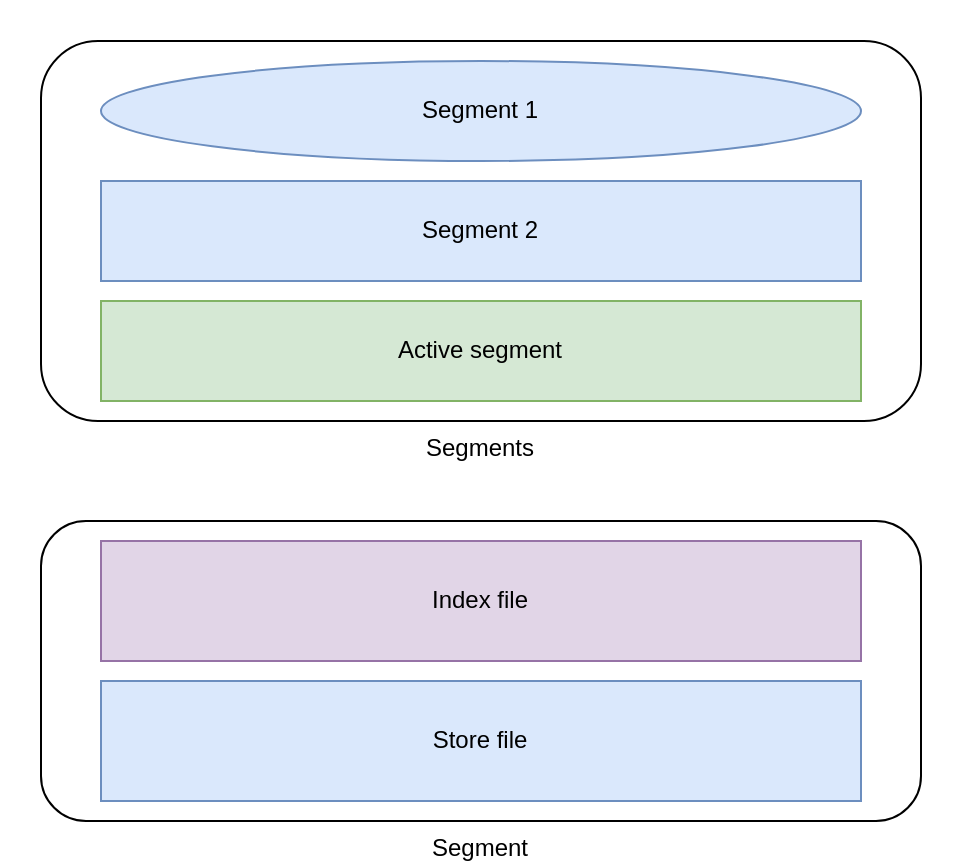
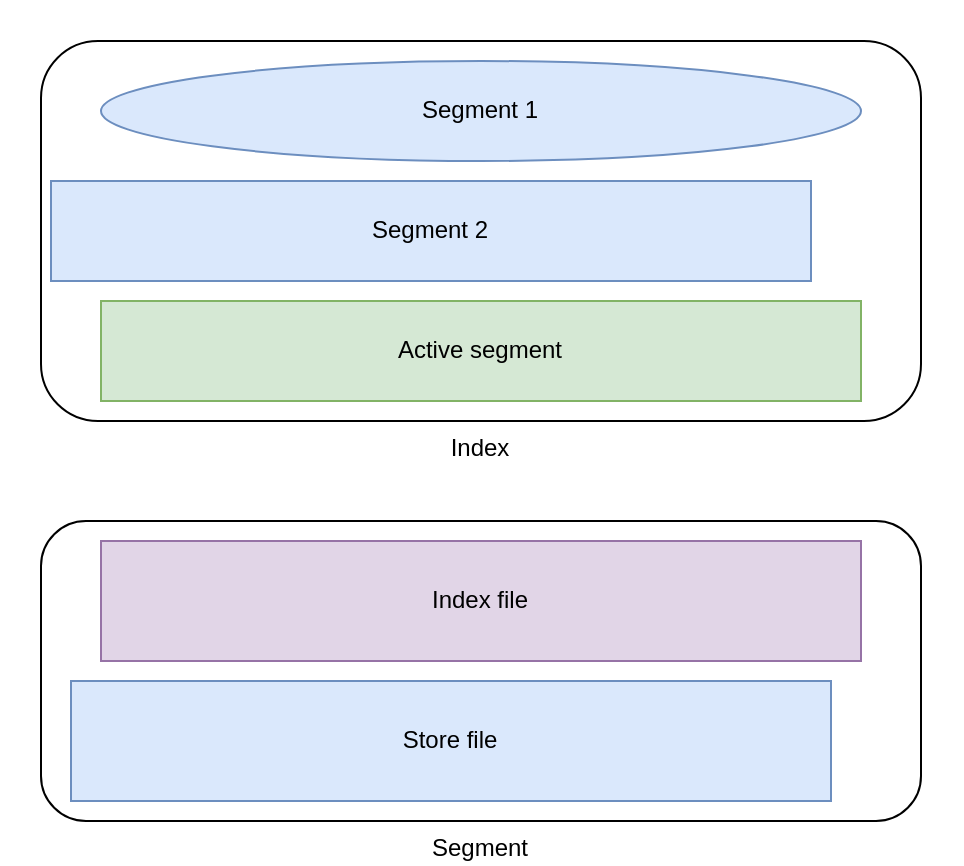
node "Segment 2": moved (481, 231) -> (431, 231)
node "Segments": label "Segments" -> "Index"
node "Store file": moved (481, 741) -> (451, 741)
